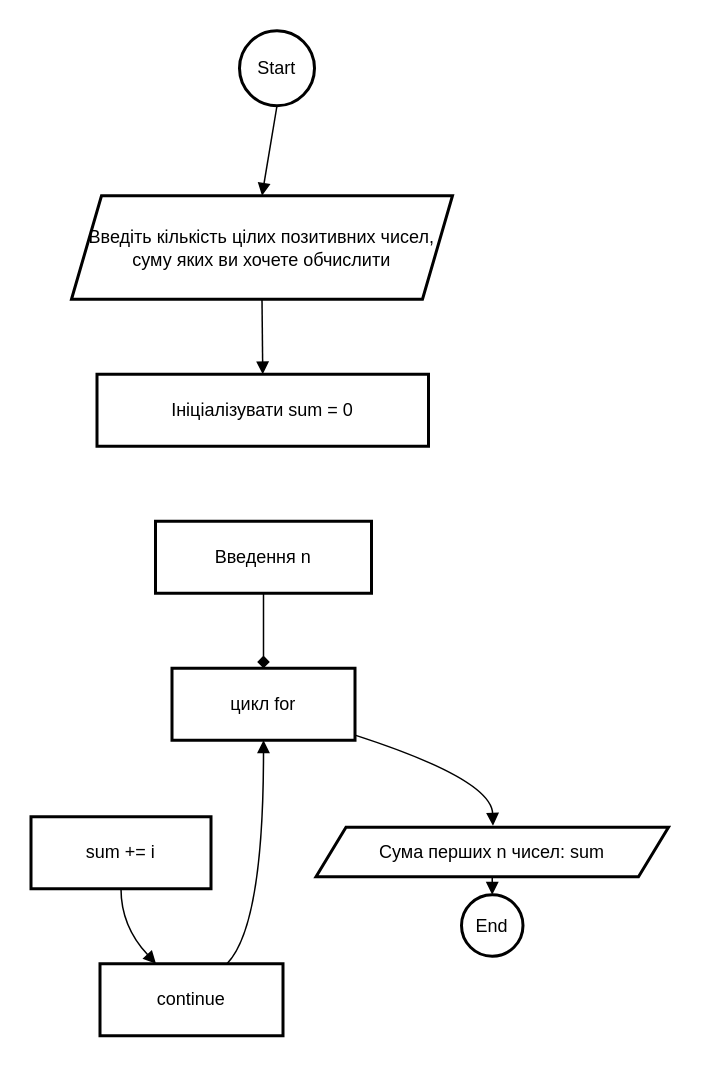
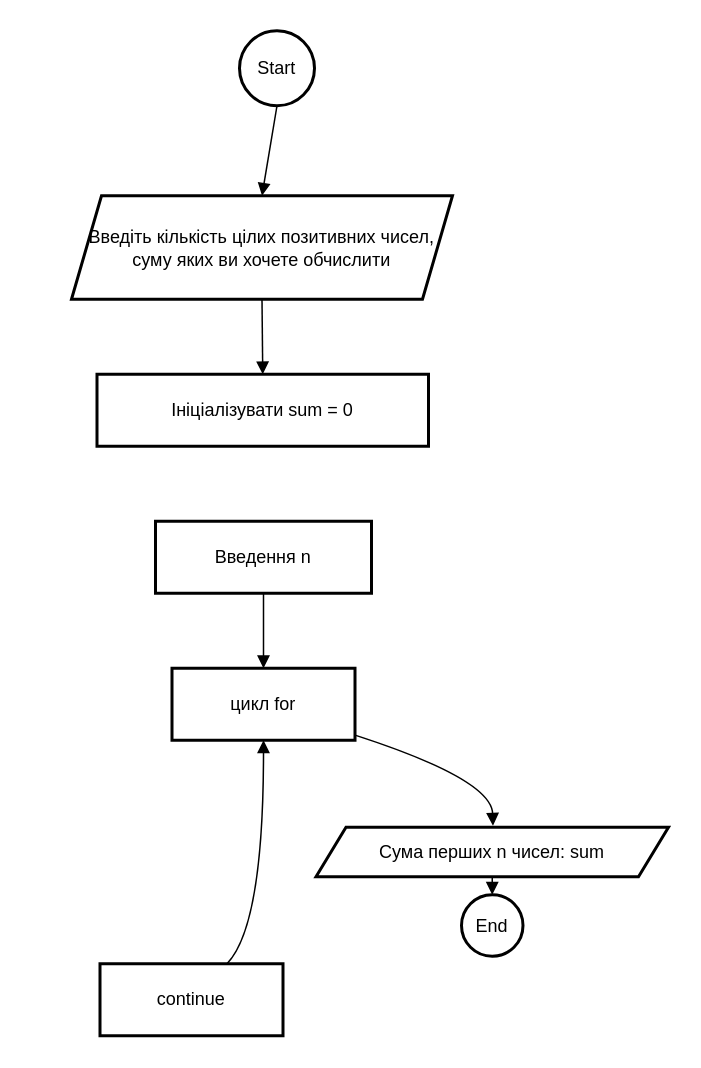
edge "Введення n" -> "цикл for": arrowhead diamond -> block
node "sum += i": removed
edge "sum += i" -> "continue": removed
